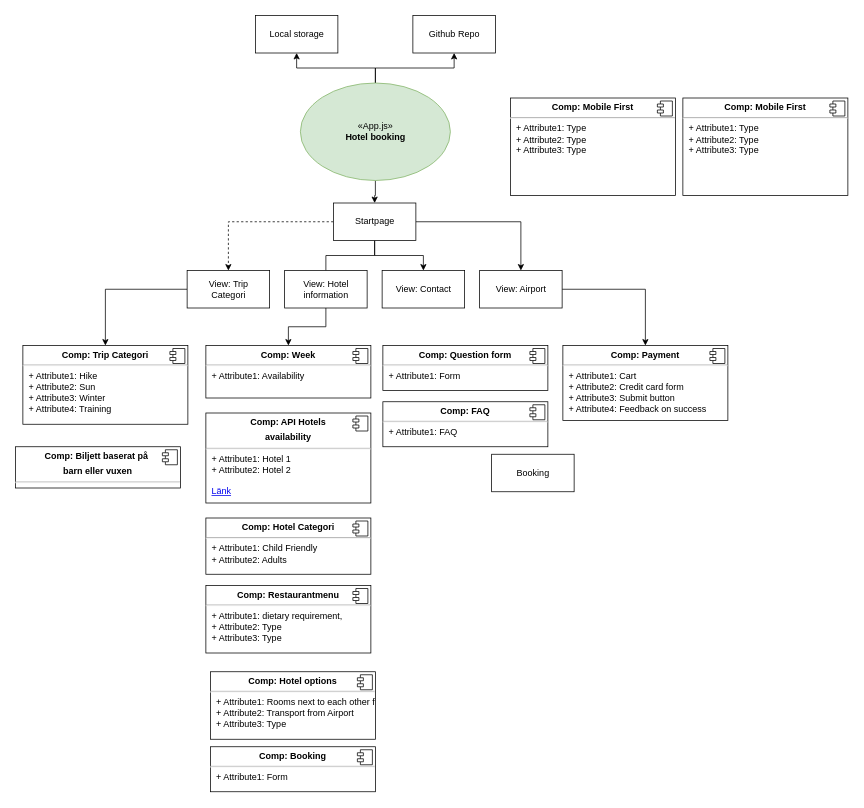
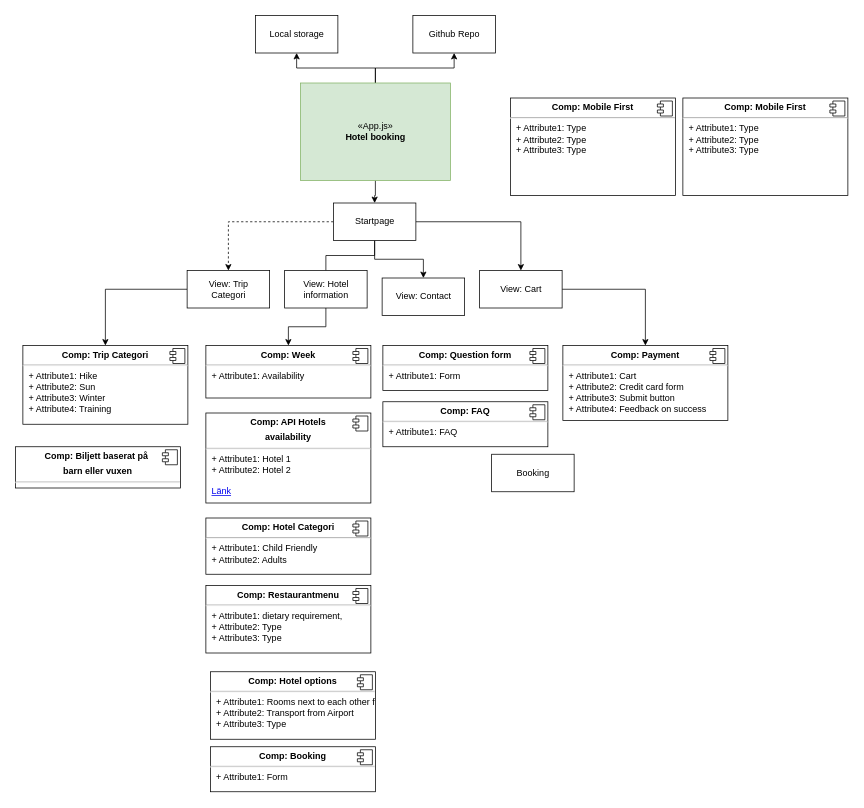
node "«App.js» Hotel booking": shape ellipse -> rectangle
node "View: Contact": moved (423, 289) -> (423, 297)
node "View: Airport": label "View: Airport" -> "View: Cart"
